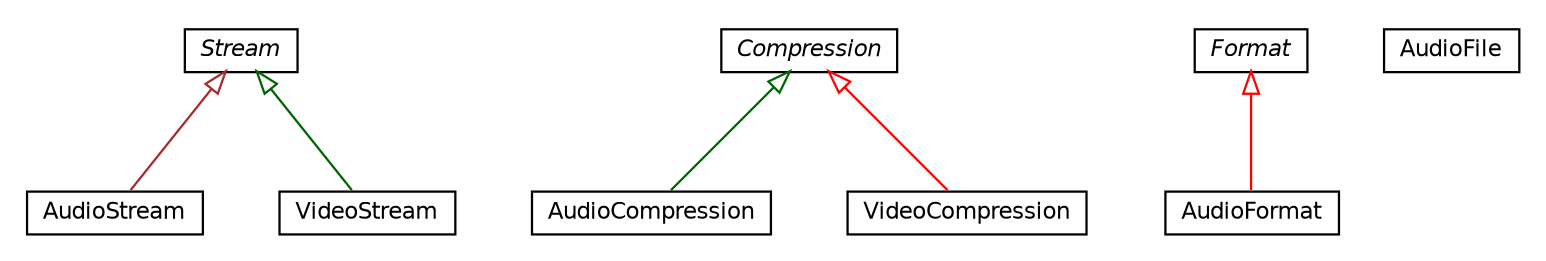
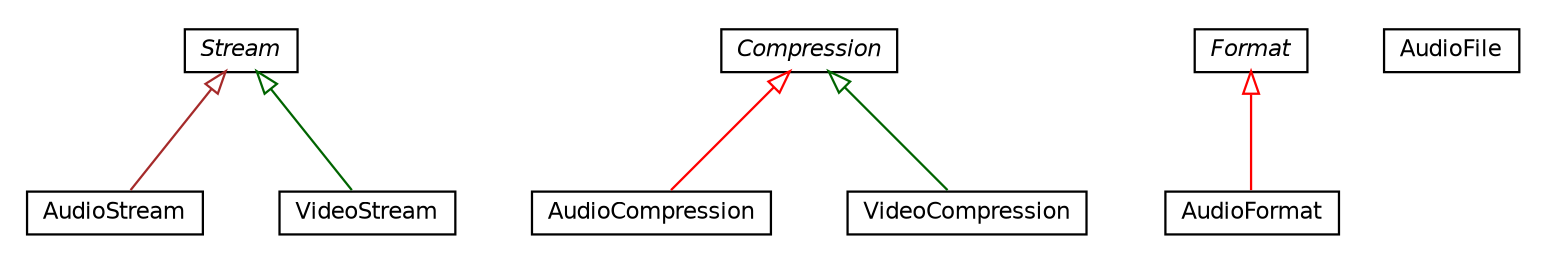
edge "AudioCompression" -> "Compression": color darkgreen -> red
edge "VideoCompression" -> "Compression": color red -> darkgreen
